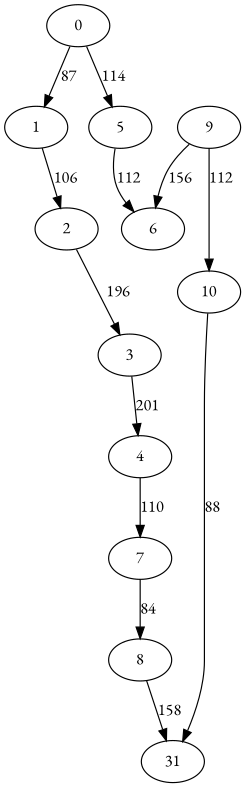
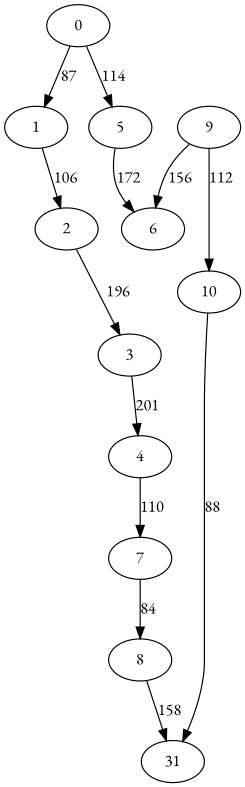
edge "5" -> "6": label "112" -> "172"
